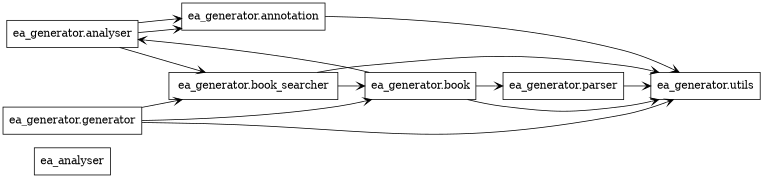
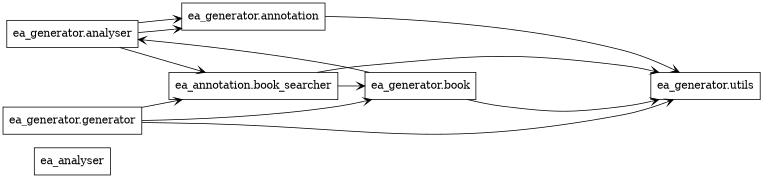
node "ea_generator.book_searcher": label "ea_generator.book_searcher" -> "ea_annotation.book_searcher"
node "ea_generator.parser": removed
